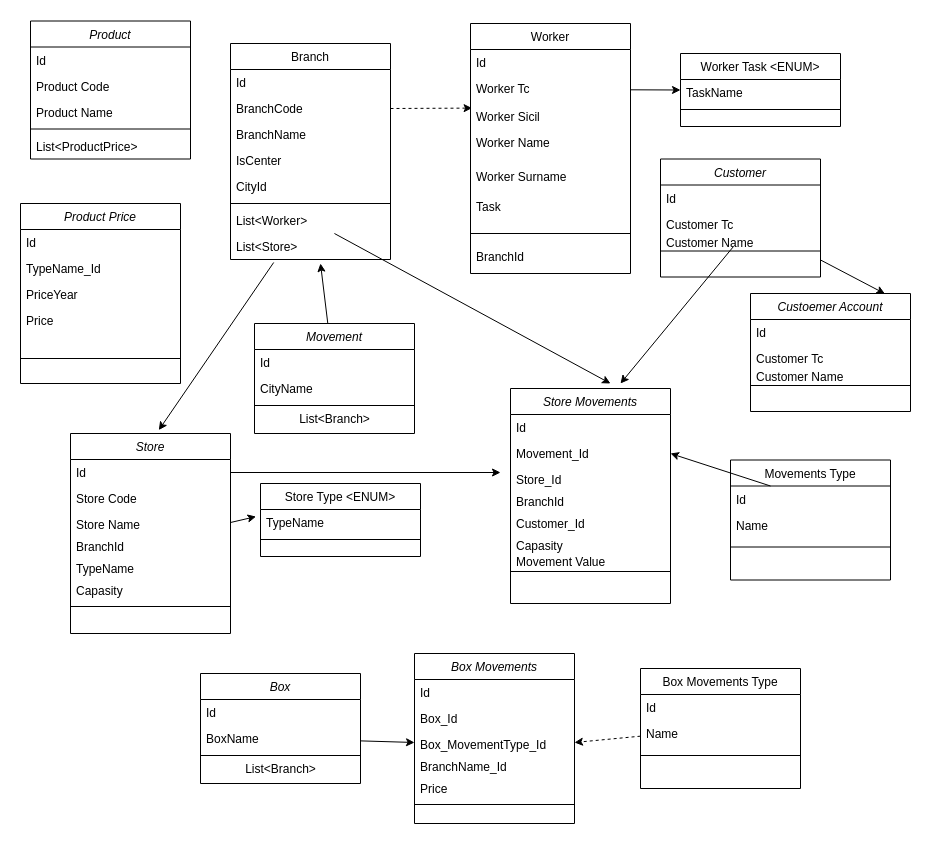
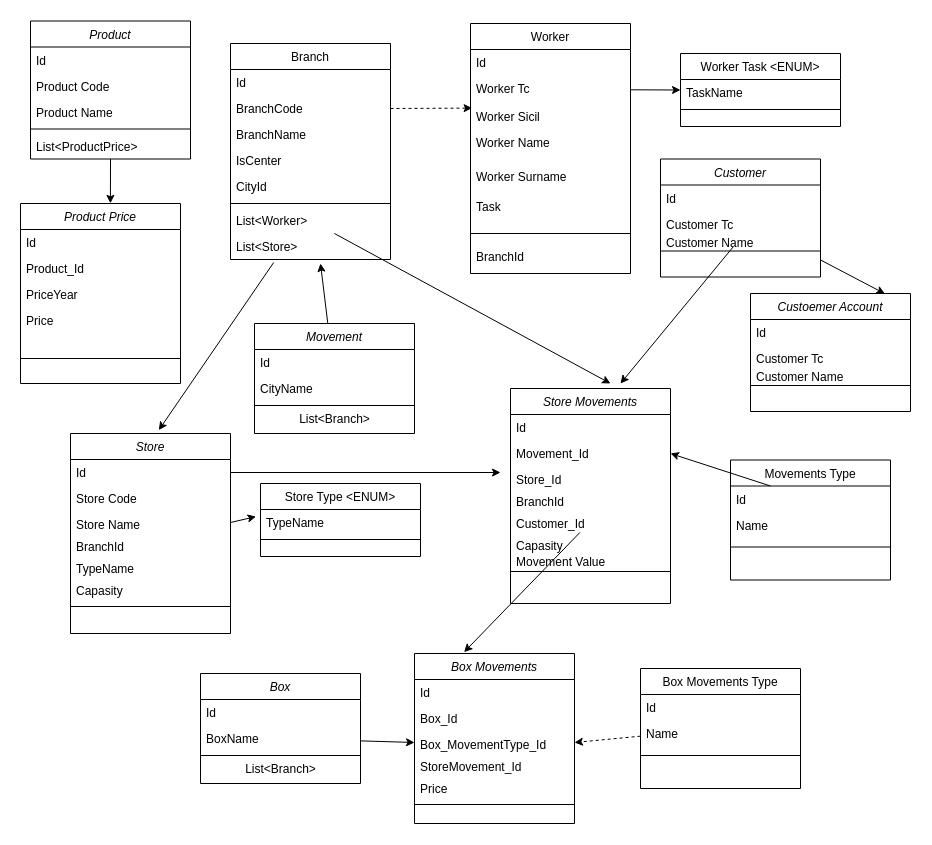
edge "Product" -> "Product Price": added
node "TypeName_Id": label "TypeName_Id" -> "Product_Id"
edge "Customer_Id" -> "Box Movements": added
node "BranchName_Id": label "BranchName_Id" -> "StoreMovement_Id"
